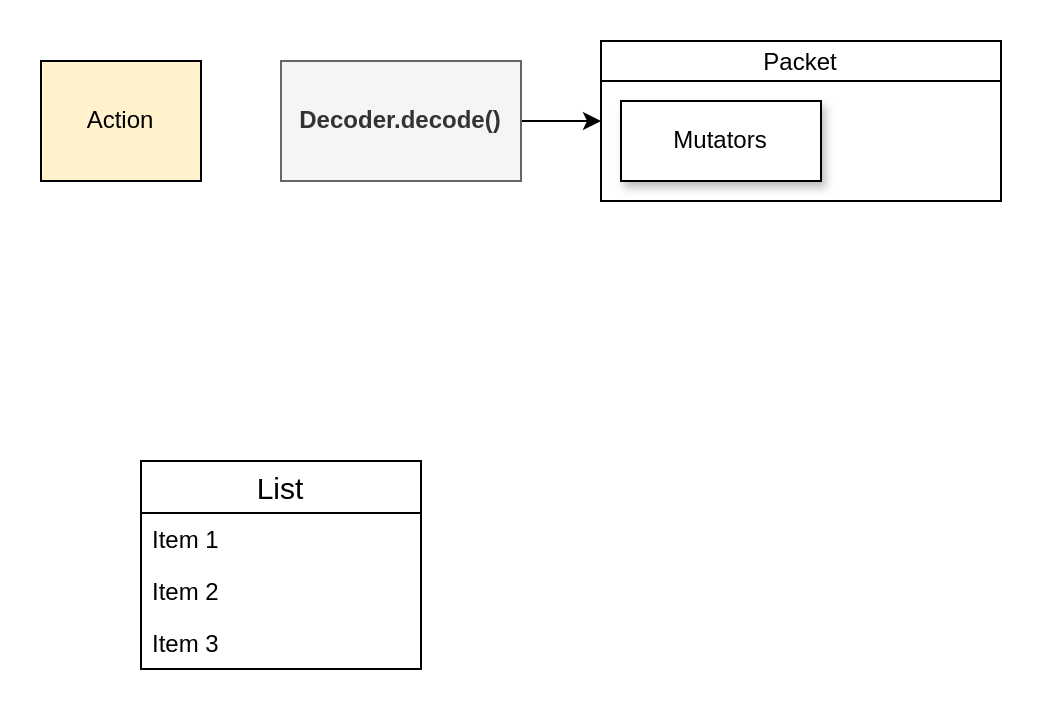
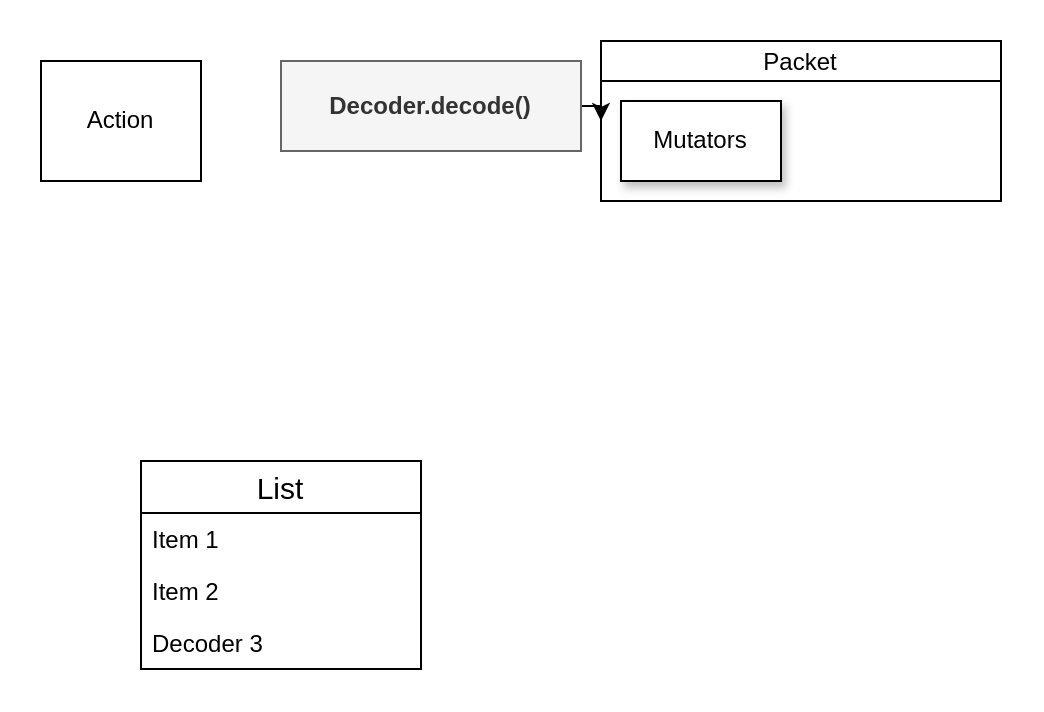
node "Action": fillcolor #fff2cc -> #ffffff
node "Decoder.decode()": size 240x120 -> 300x90
node "Mutators": size 200x80 -> 160x80
node "Item 3": label "Item 3" -> "Decoder 3"
